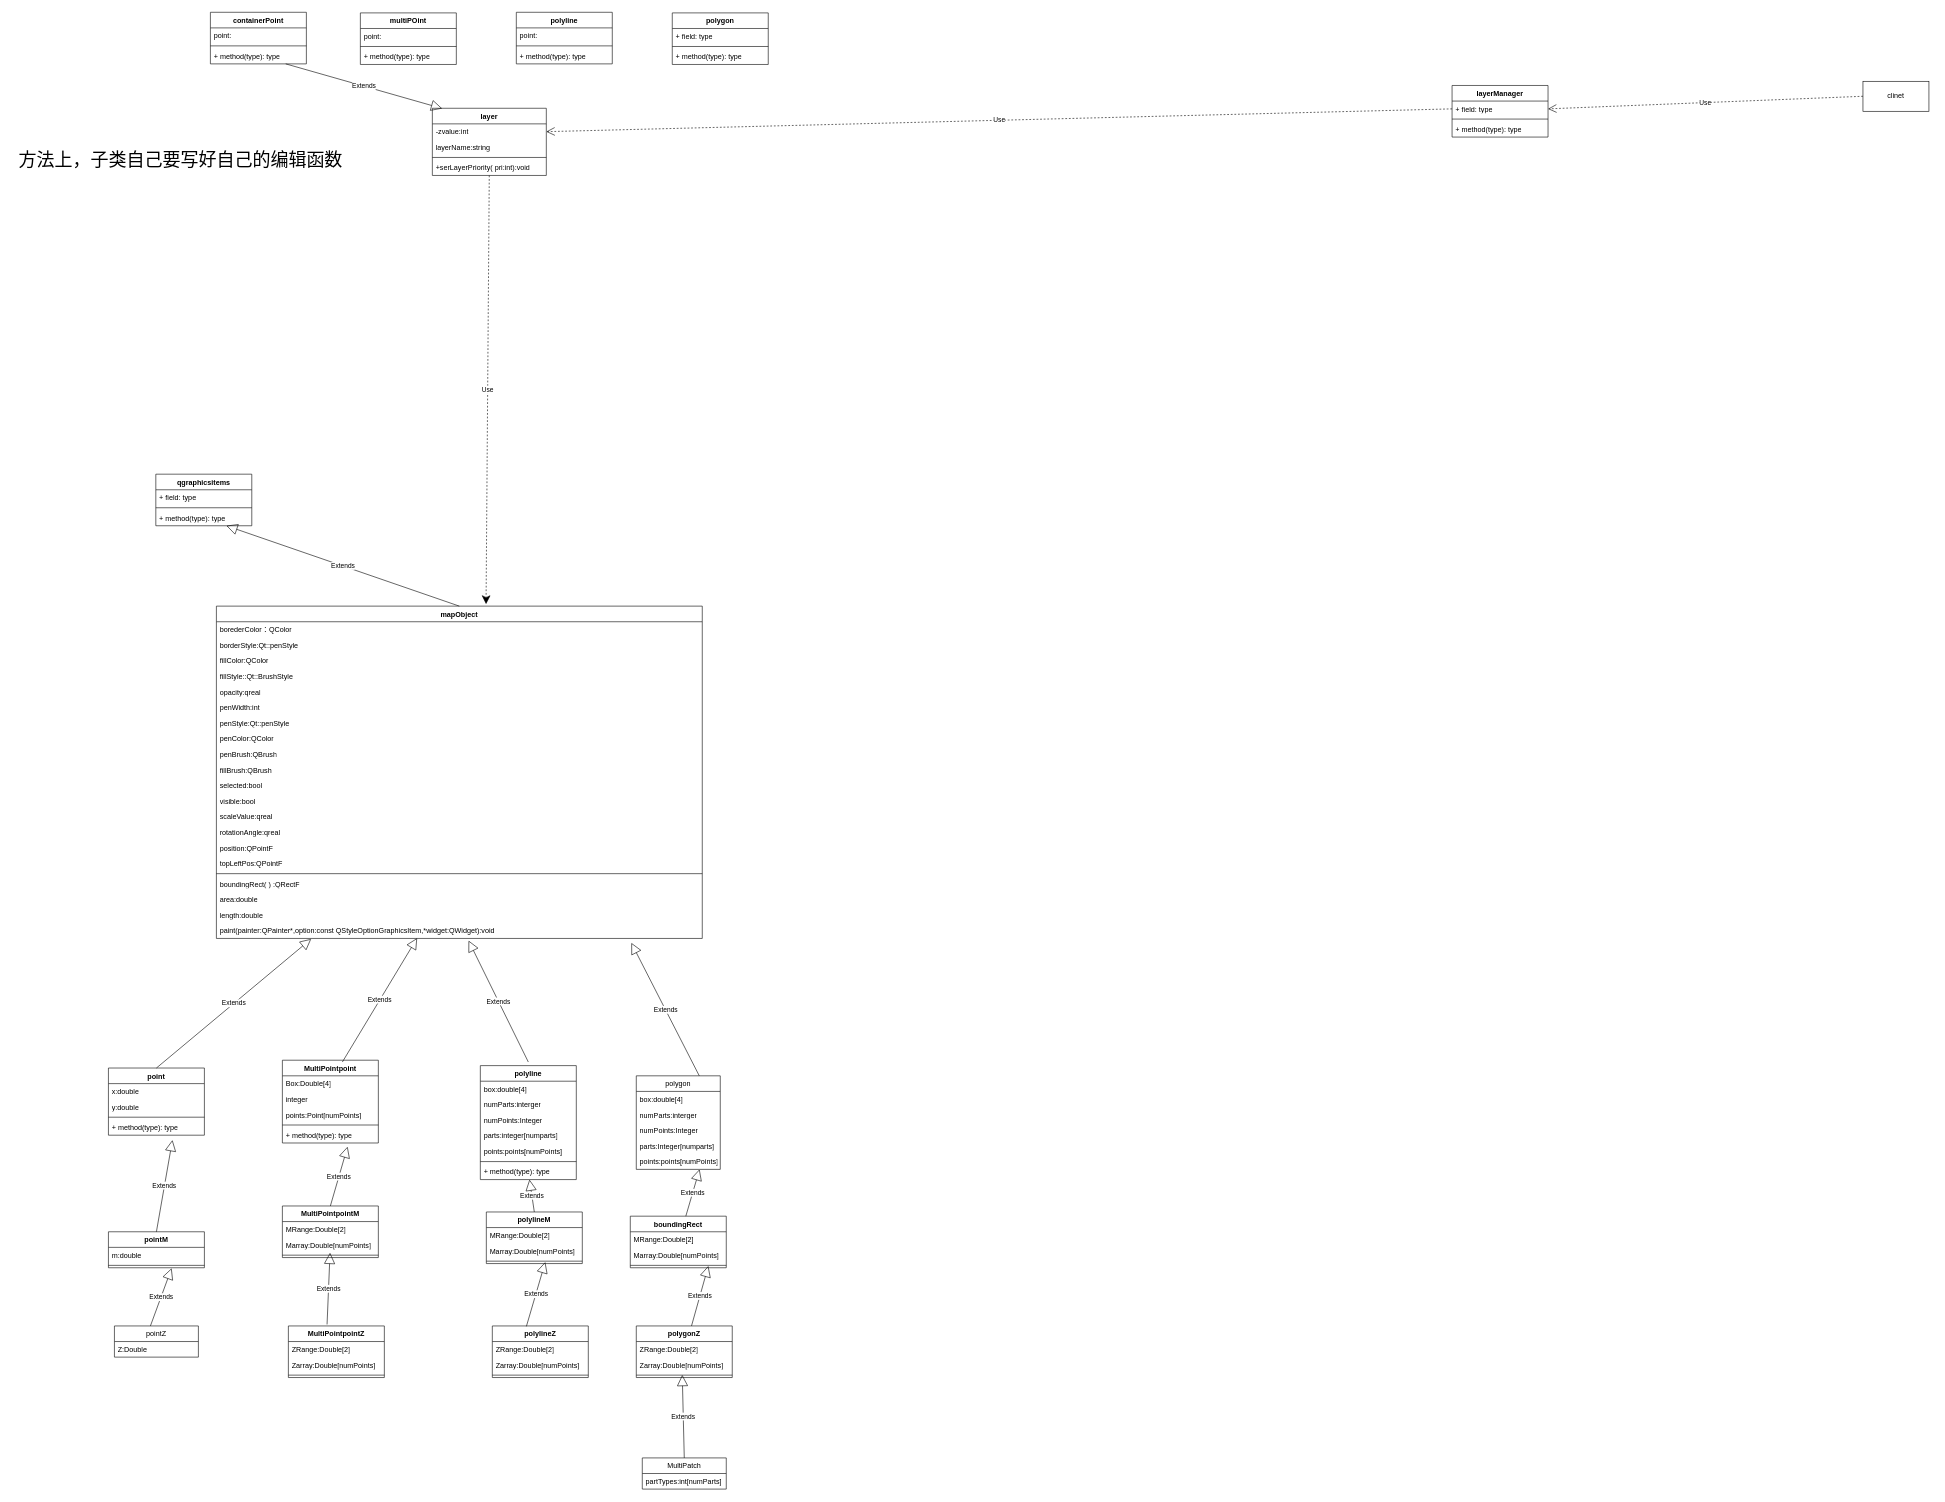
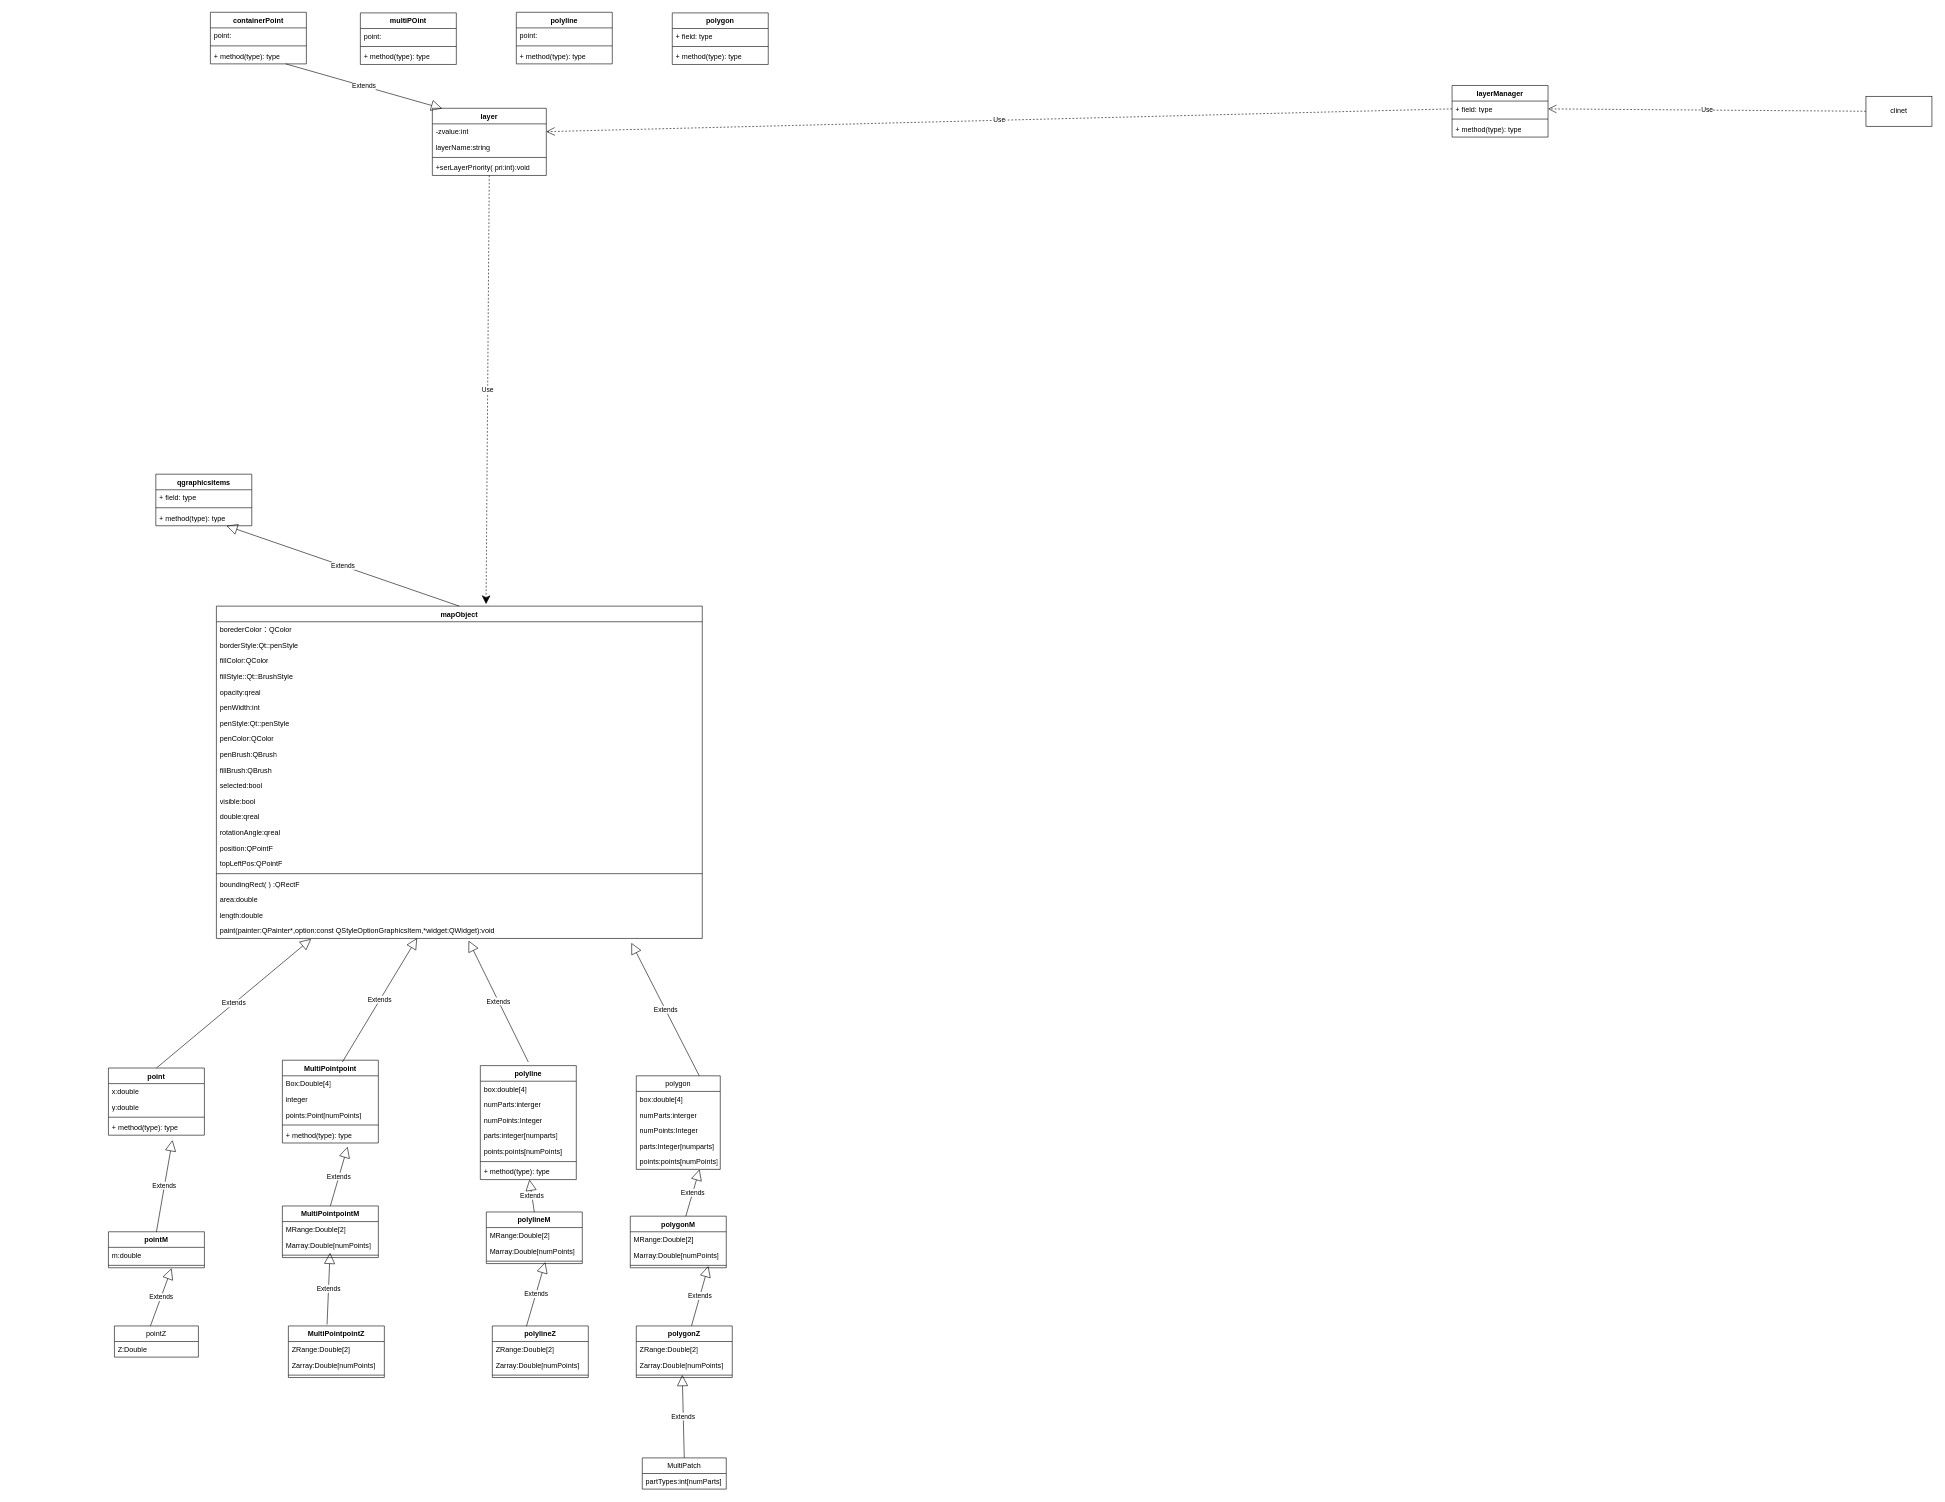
node "clinet": moved (1896, 96) -> (1899, 111)
node "方法上，子类自己要写好自己的编辑函数": removed
node "scaleValue:qreal": label "scaleValue:qreal" -> "double:qreal"
node "boundingRect": label "boundingRect" -> "polygonM"
